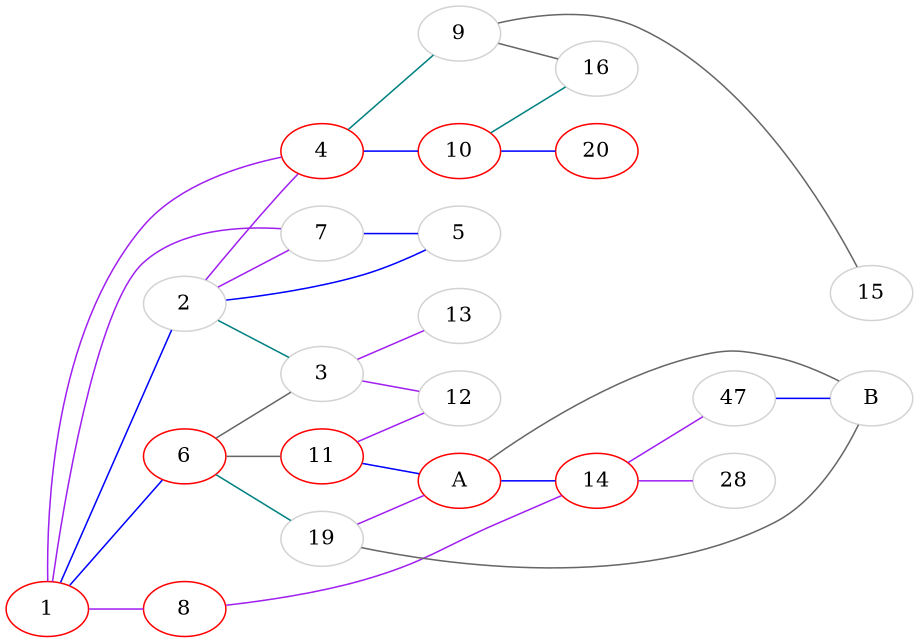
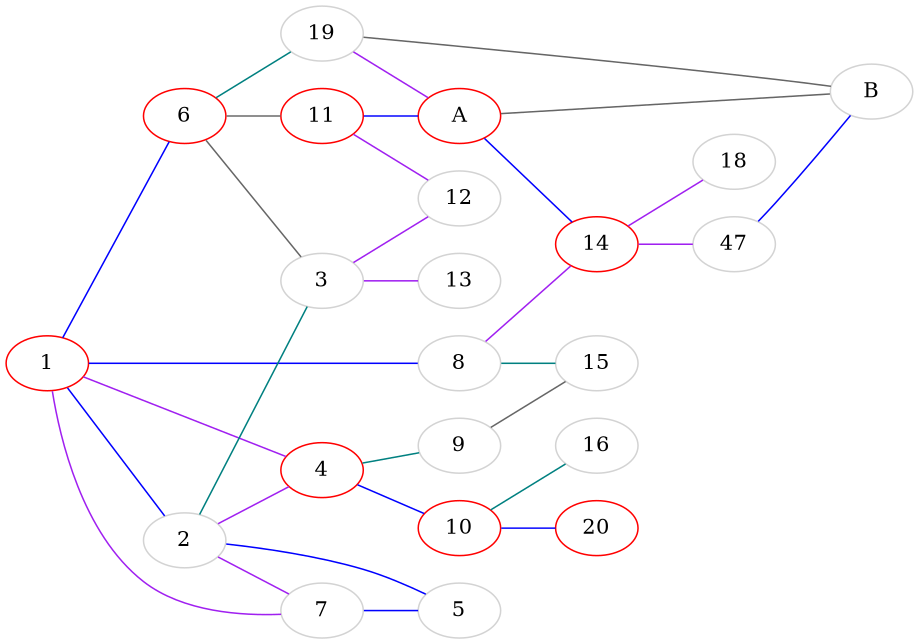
edge "9" -- "16": removed
edge "8" -- "15": added
node "28": label "28" -> "18"
edge "1" -- "8": color purple -> blue
node "8": color red -> lightgrey
